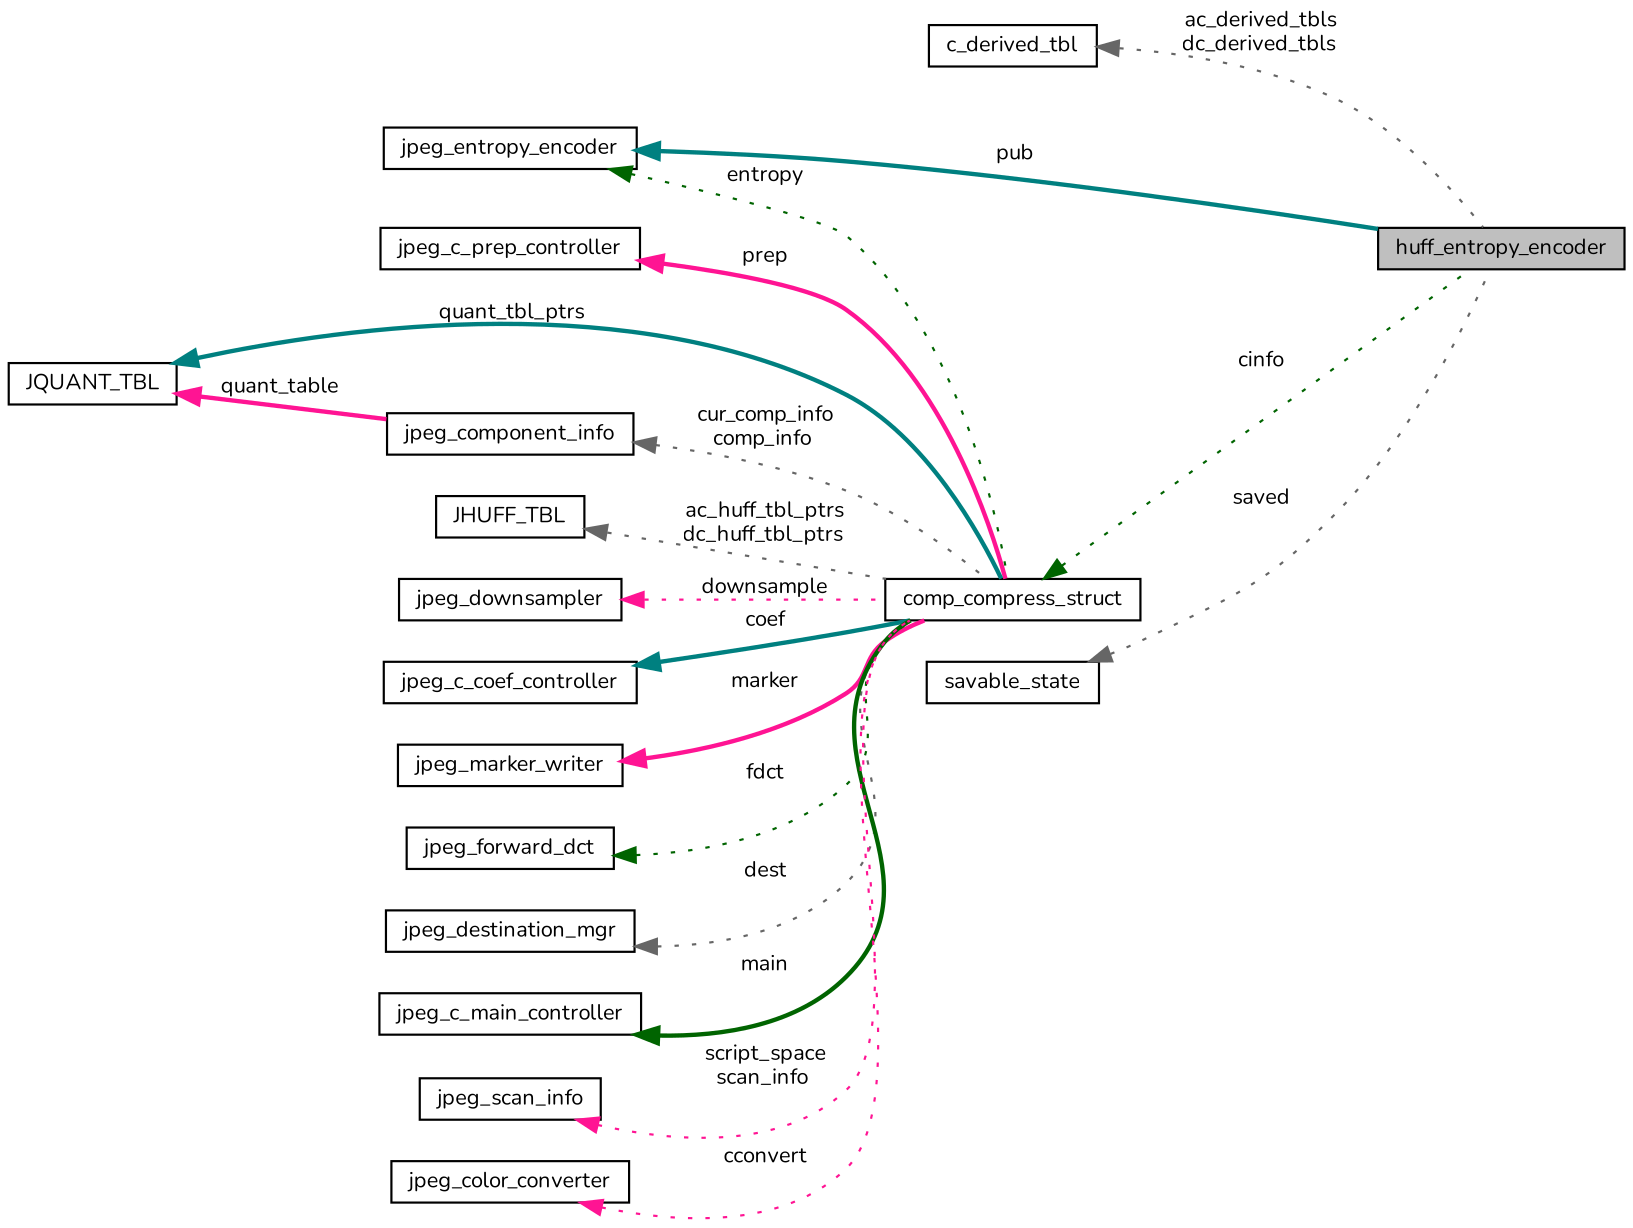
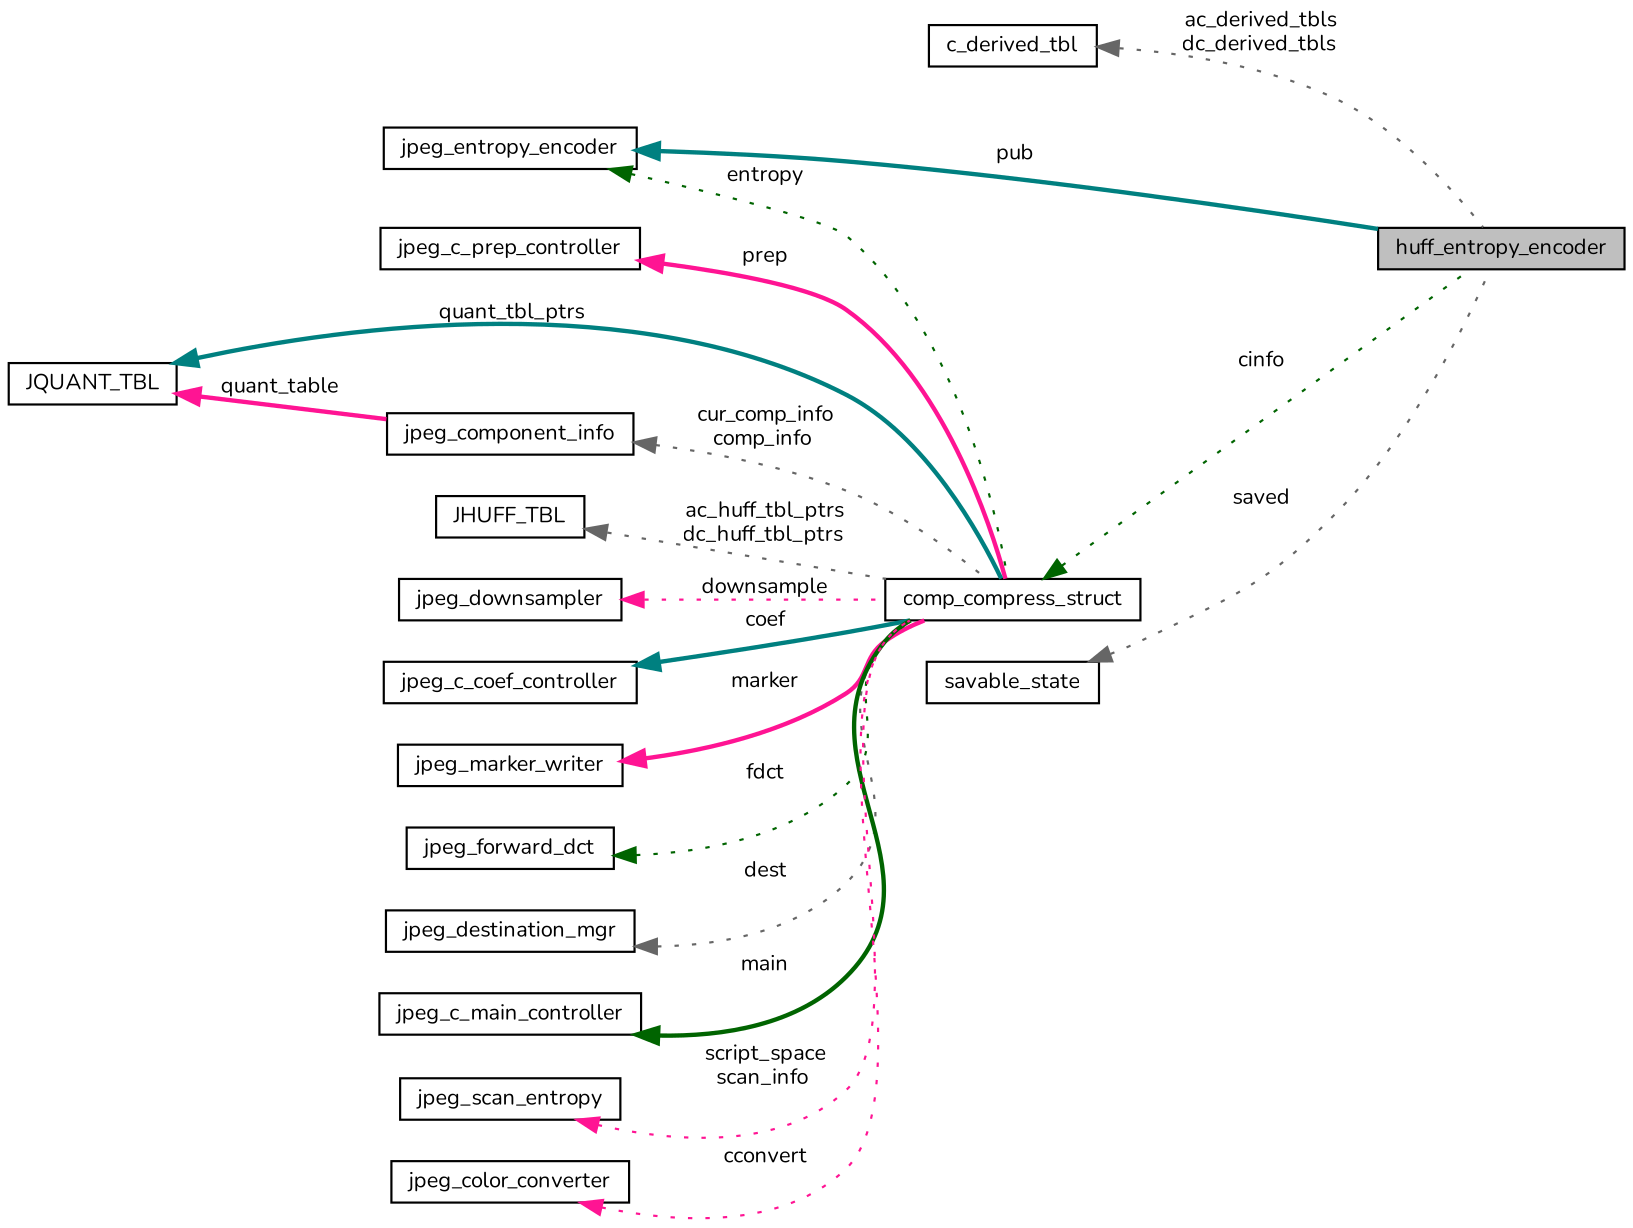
node "jpeg_scan_info": label "jpeg_scan_info" -> "jpeg_scan_entropy"
